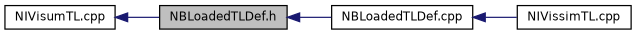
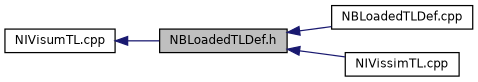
edge "NIVissimTL.cpp" -> "NBLoadedTLDef.cpp": now "NIVissimTL.cpp" -> "NBLoadedTLDef.h"
